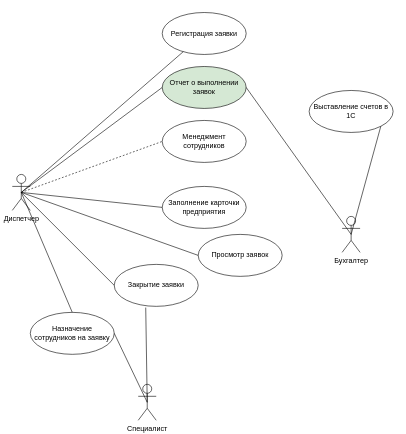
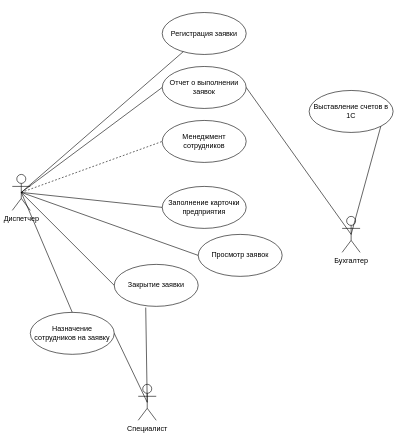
node "Отчет о выполнении заявок": fillcolor #d5e8d4 -> #ffffff
